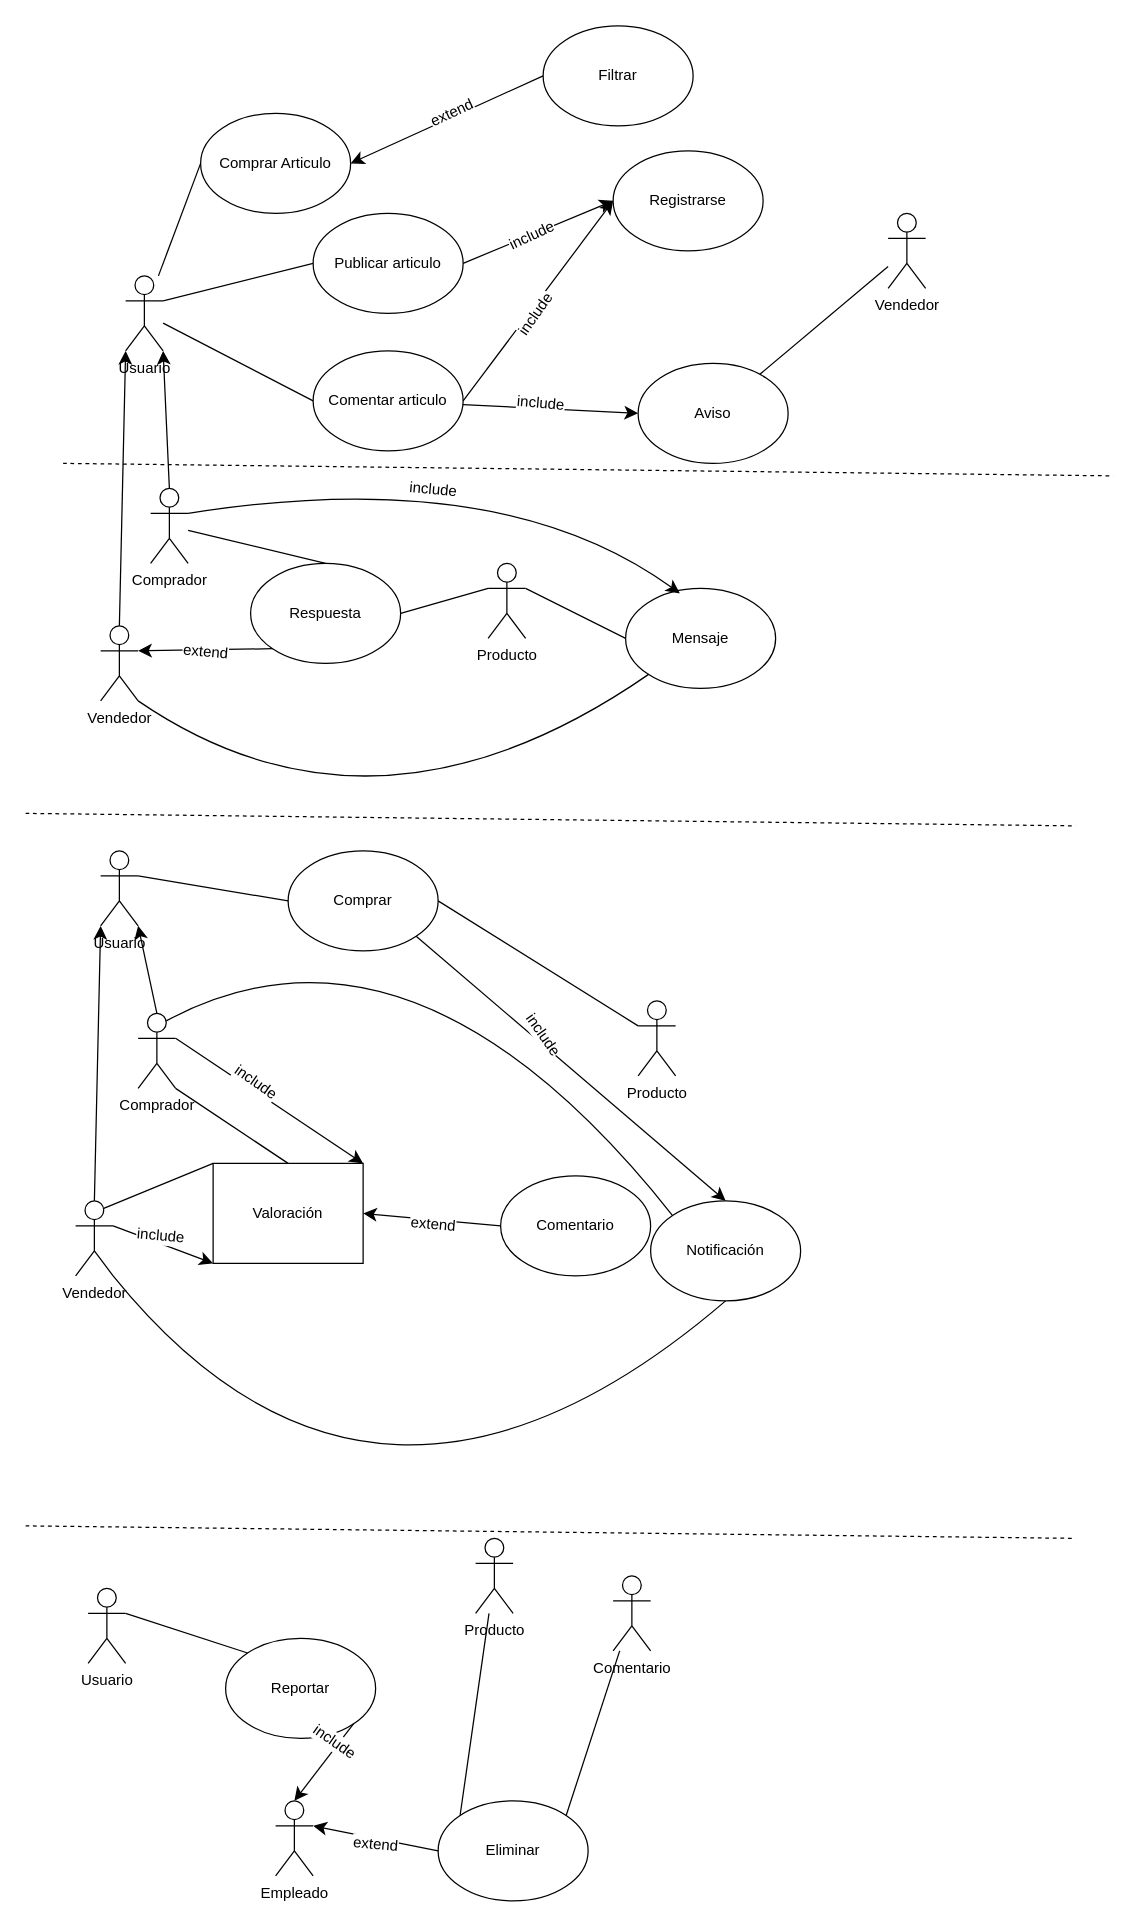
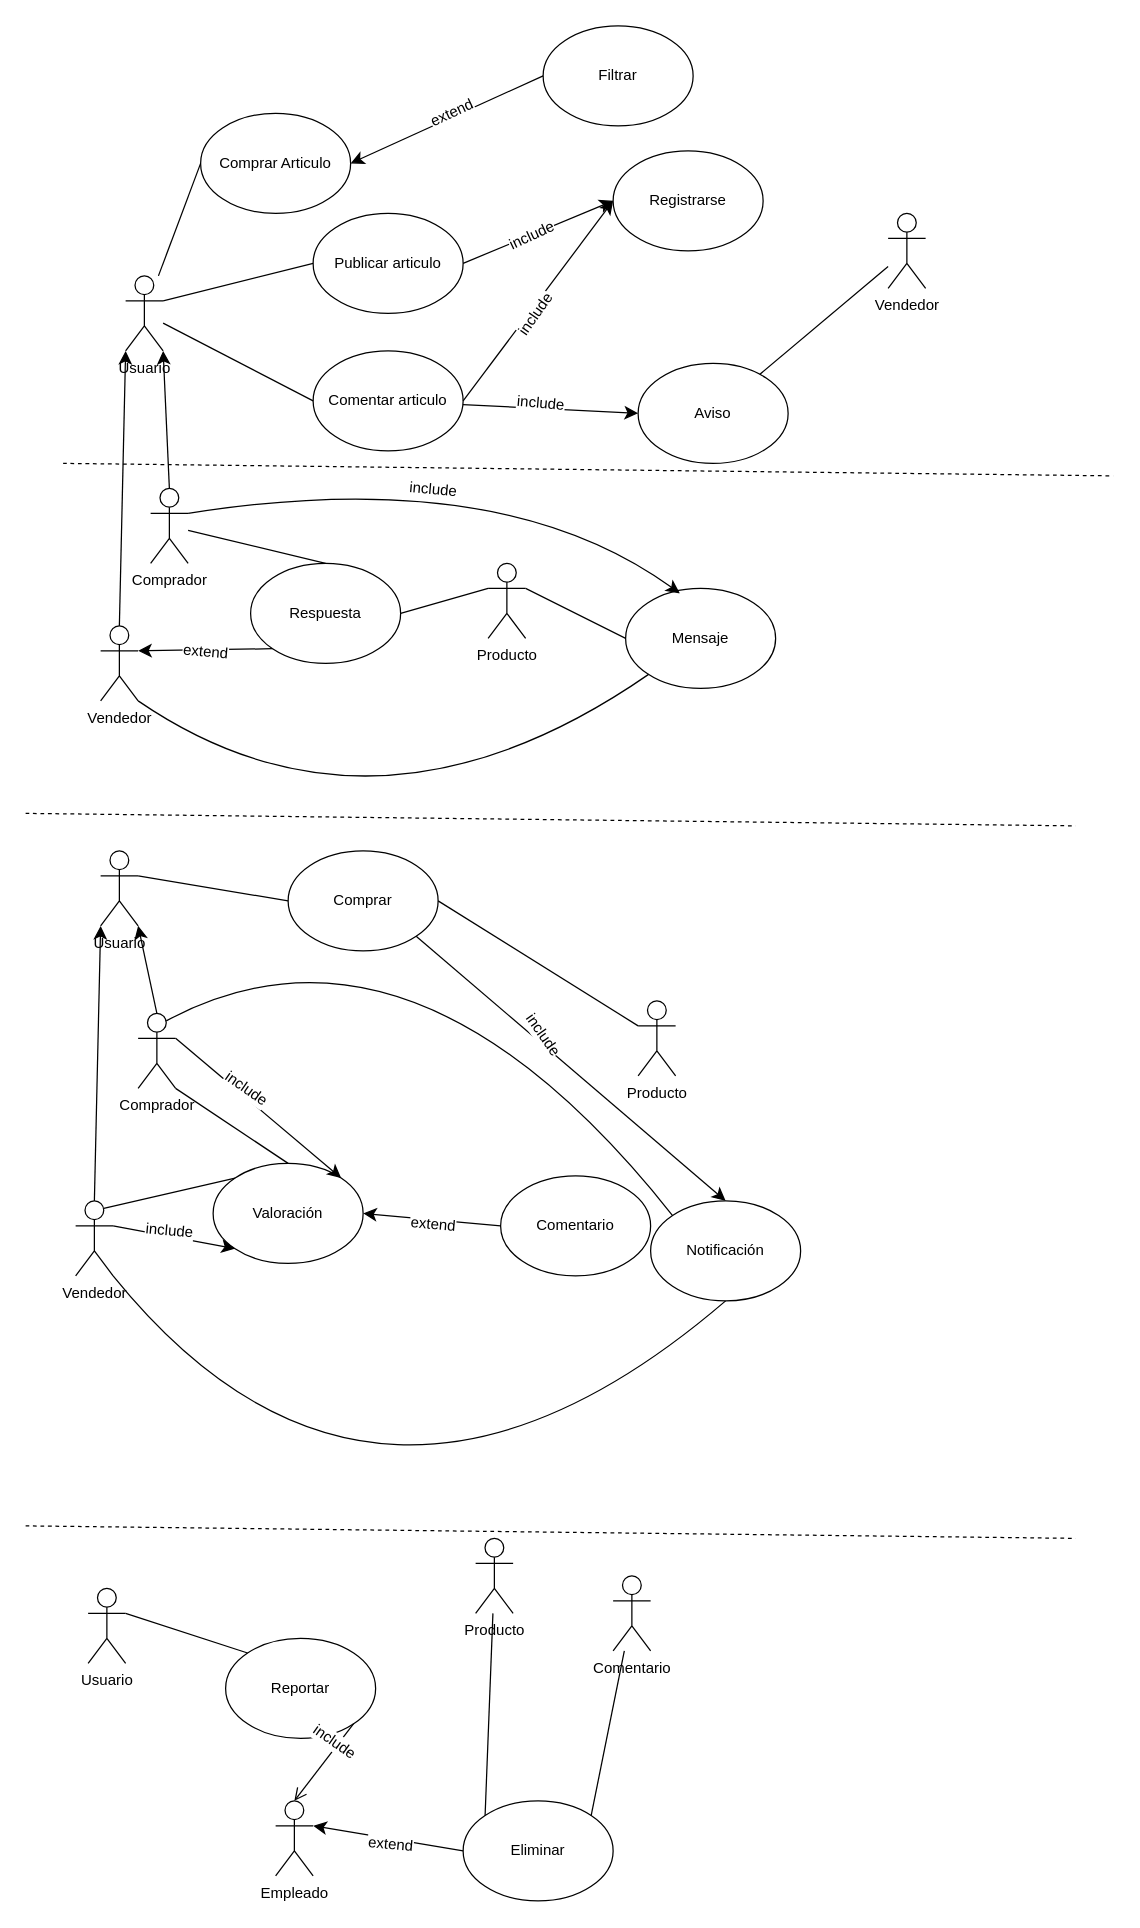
node "Valoración": shape rectangle -> ellipse
edge "Reportar" -> "Empleado": arrowhead classic -> open
node "Eliminar": moved (513, 1851) -> (538, 1851)
